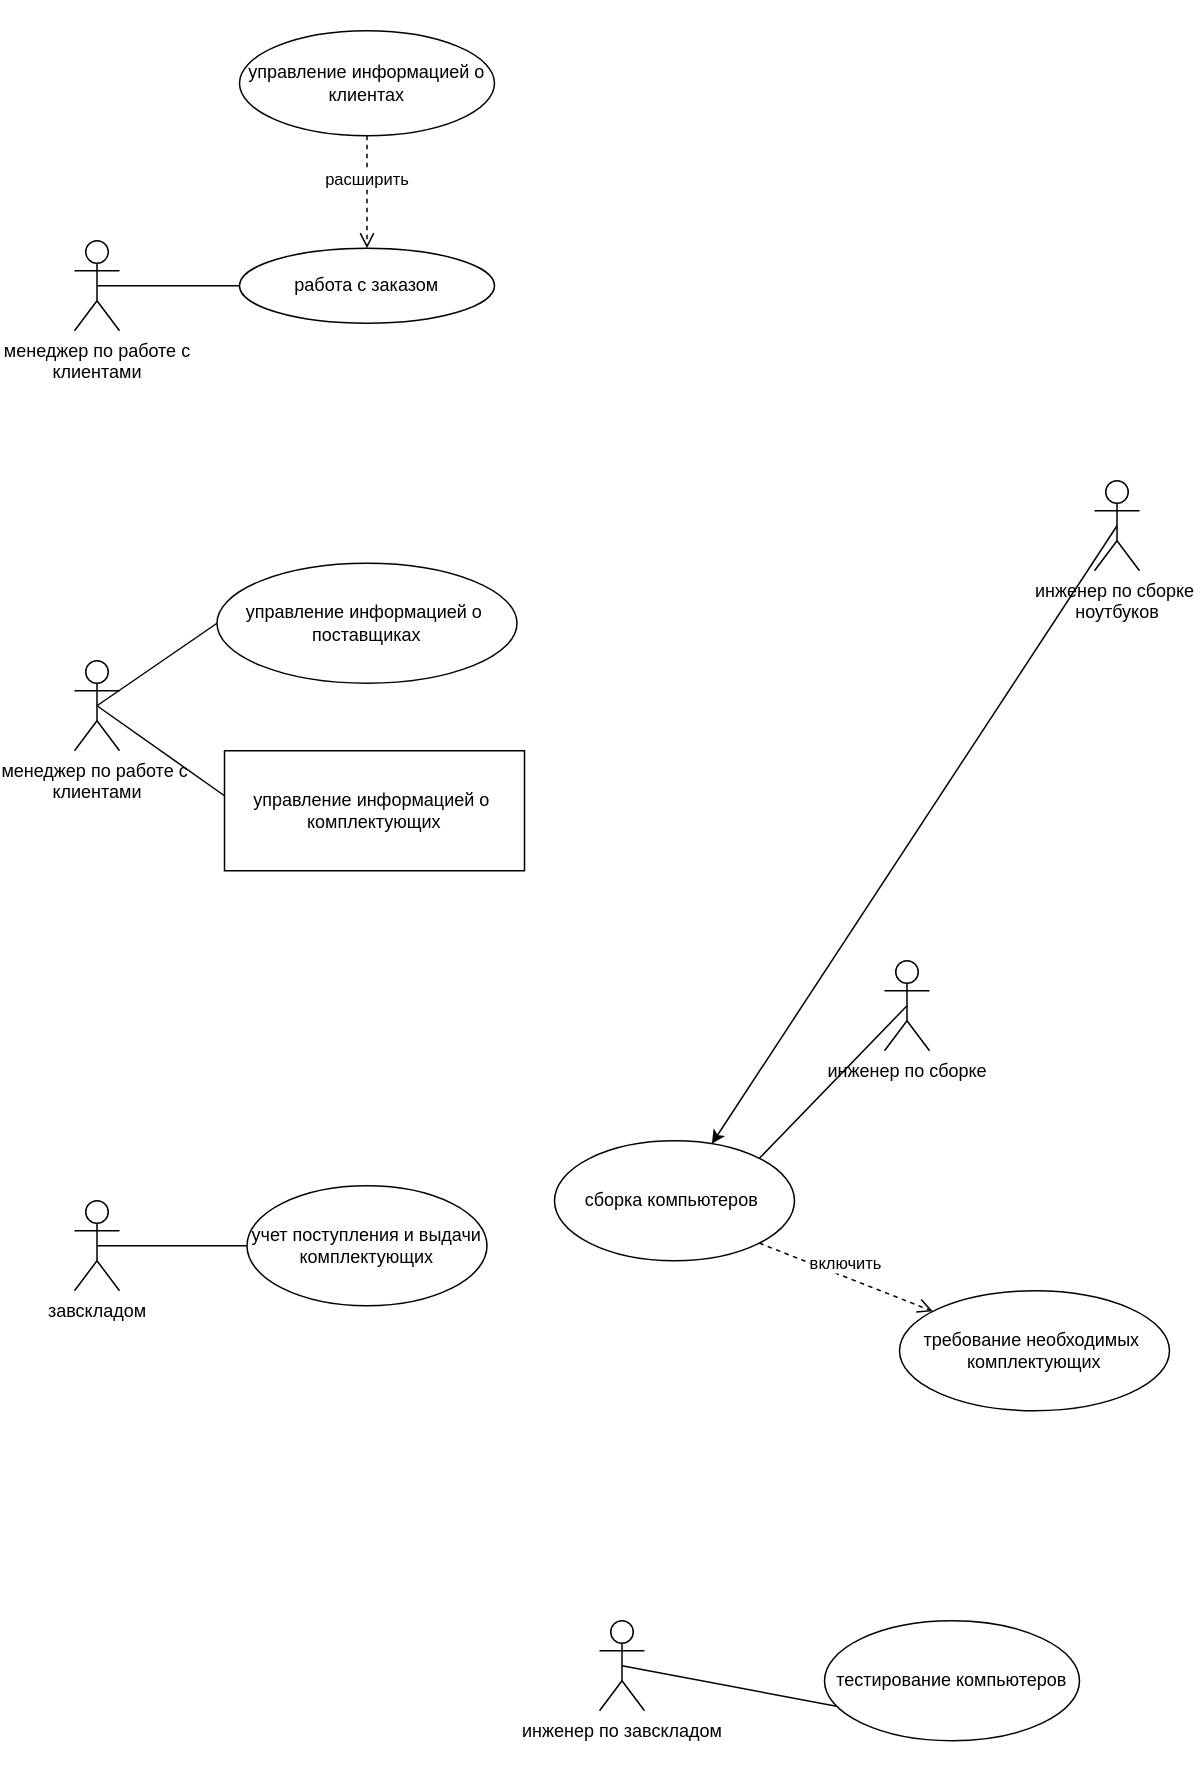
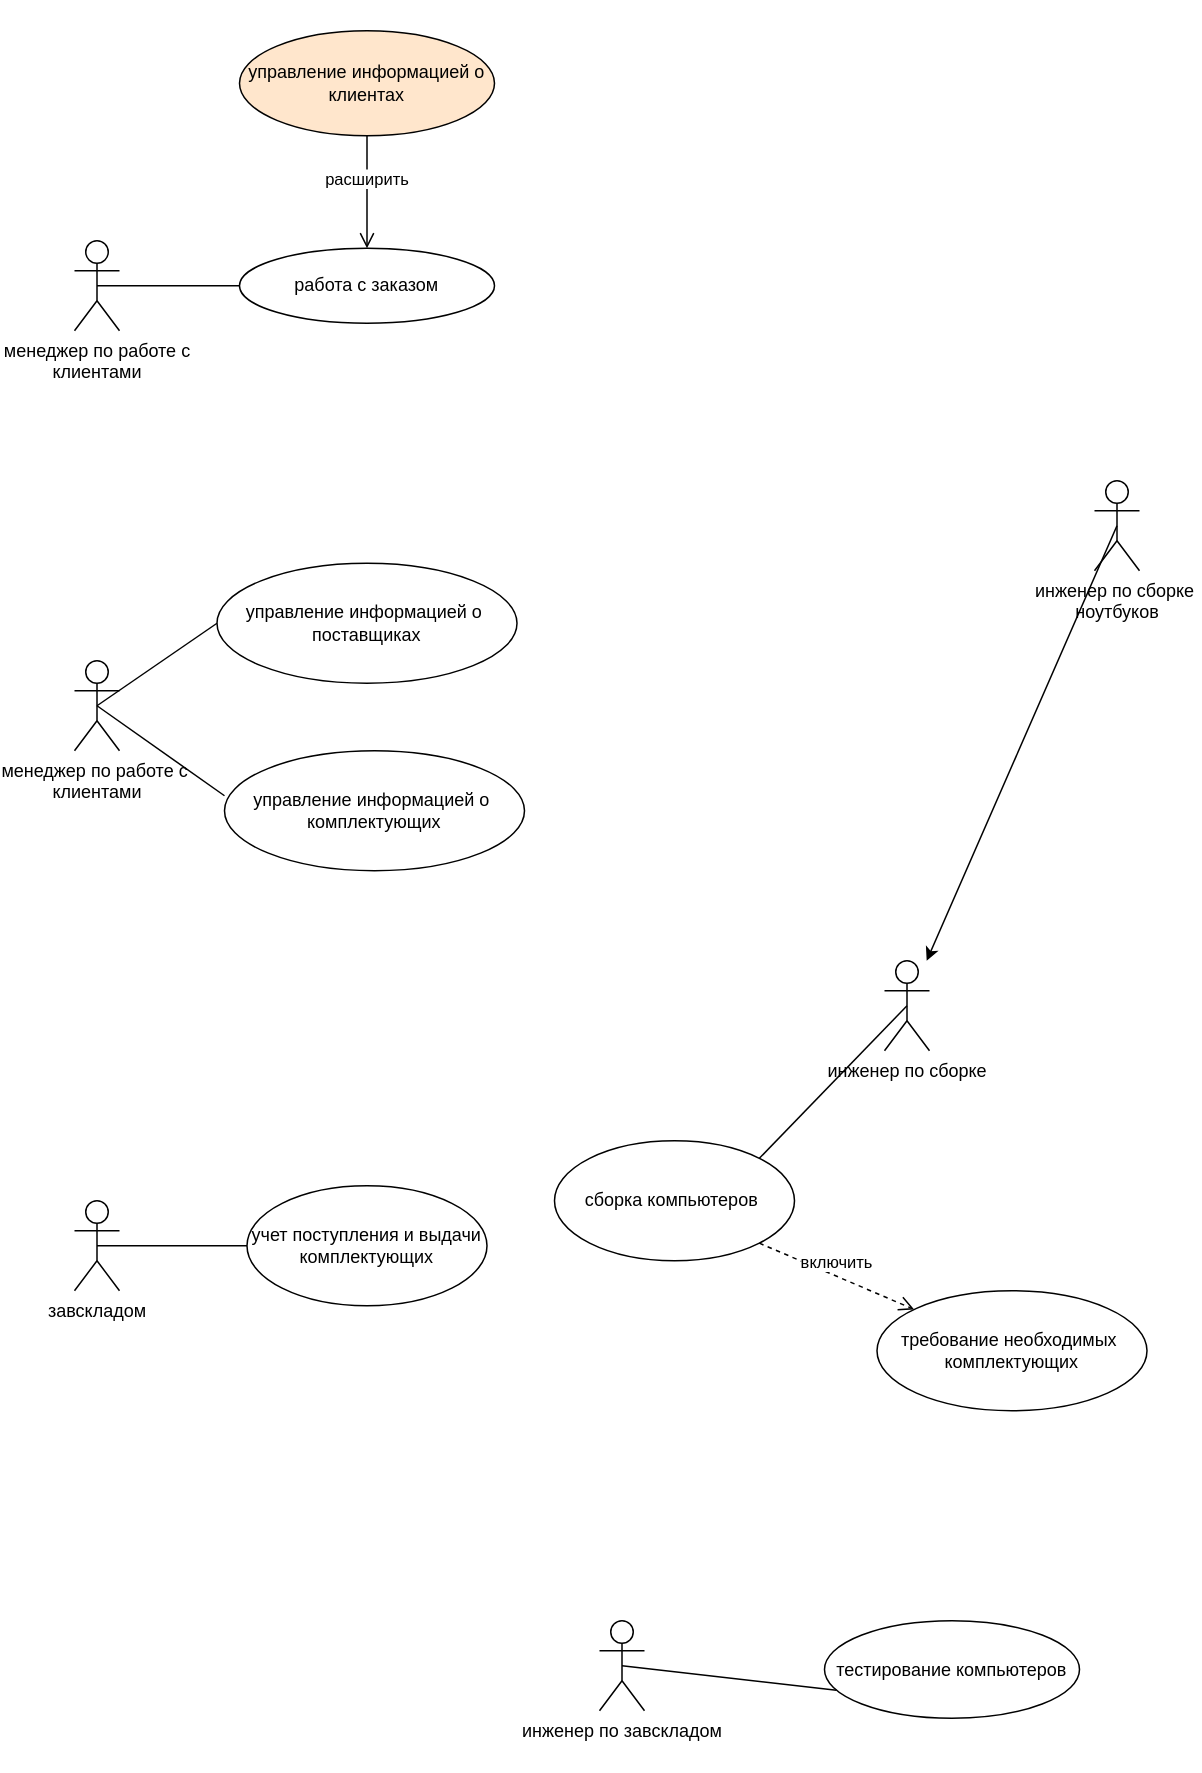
node "управление информацией о клиентах": fillcolor #ffffff -> #ffe6cc
edge "управление информацией о клиентах" -> "работа с заказом": style dashed -> solid
node "управление информацией о комплектующих": shape rectangle -> ellipse
edge "инженер по сборке ноутбуков" -> "сборка компьютеров": now "инженер по сборке ноутбуков" -> "инженер по сборке"
node "требование необходимых комплектующих": moved (1034, 1351) -> (1012, 1351)
node "тестирование компьютеров": size 255x120 -> 255x98
